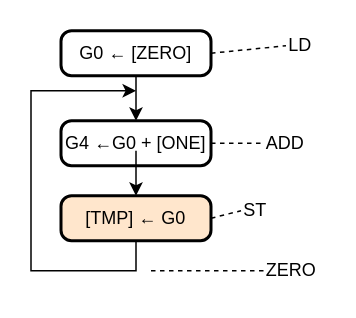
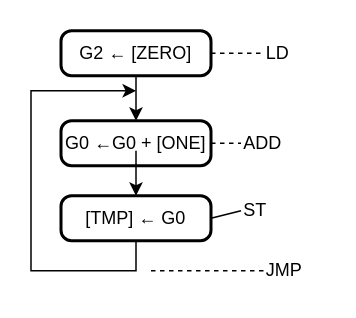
node "LD": moved (316, 46) -> (293, 53)
node "G0 ← [ZERO]": label "G0 ← [ZERO]" -> "G2 ← [ZERO]"
node "G4 ←G0 + [ONE]": label "G4 ←G0 + [ONE]" -> "G0 ←G0 + [ONE]"
node "ADD": moved (293, 143) -> (271, 143)
edge "ST" -- "[TMP] ← G0": style dashed -> solid
node "[TMP] ← G0": fillcolor #ffe6cc -> #ffffff
node "ZERO": label "ZERO" -> "JMP"
